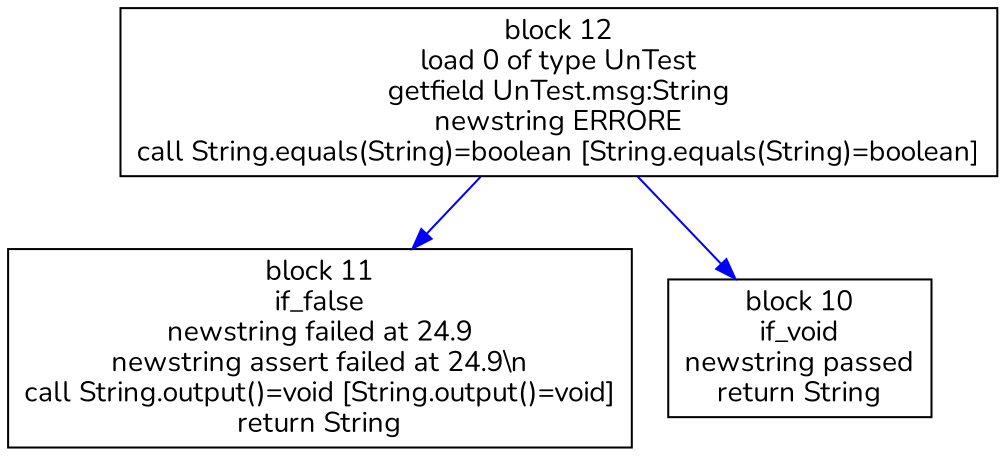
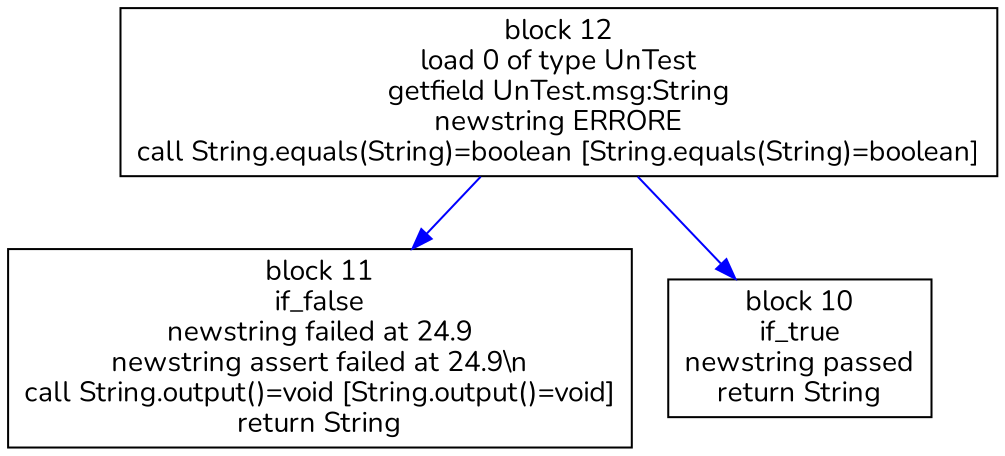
node "block 10 if_void newstring passed return String": label "block 10 if_void newstring passed return String" -> "block 10 if_true newstring passed return String"
